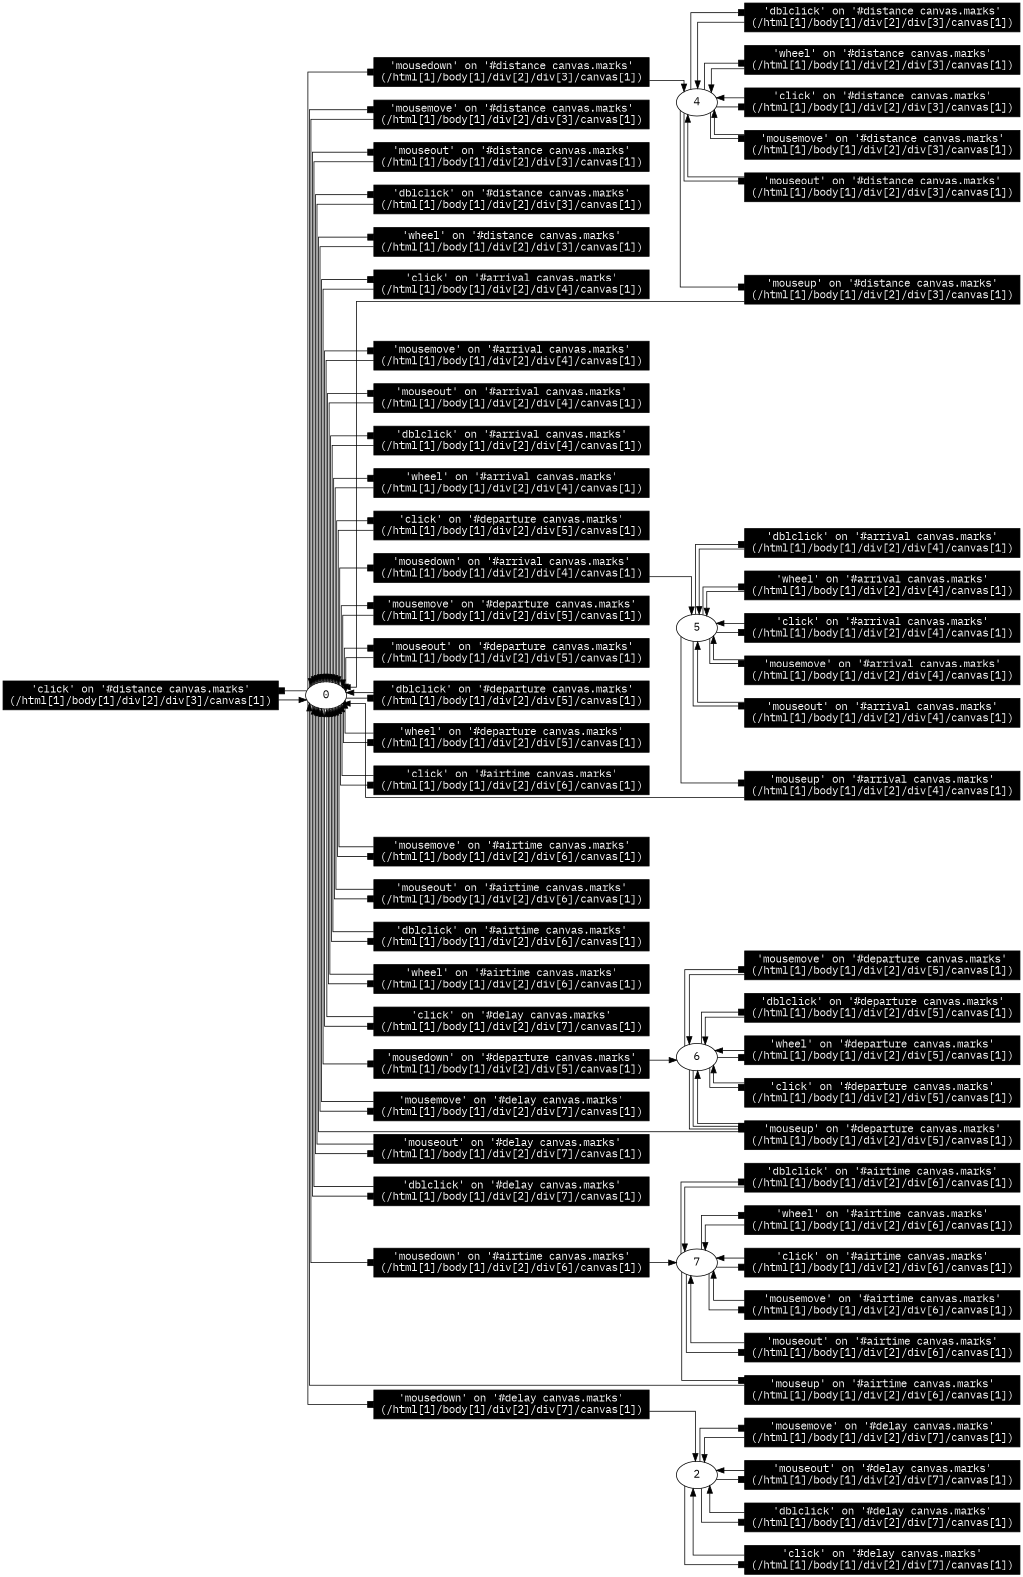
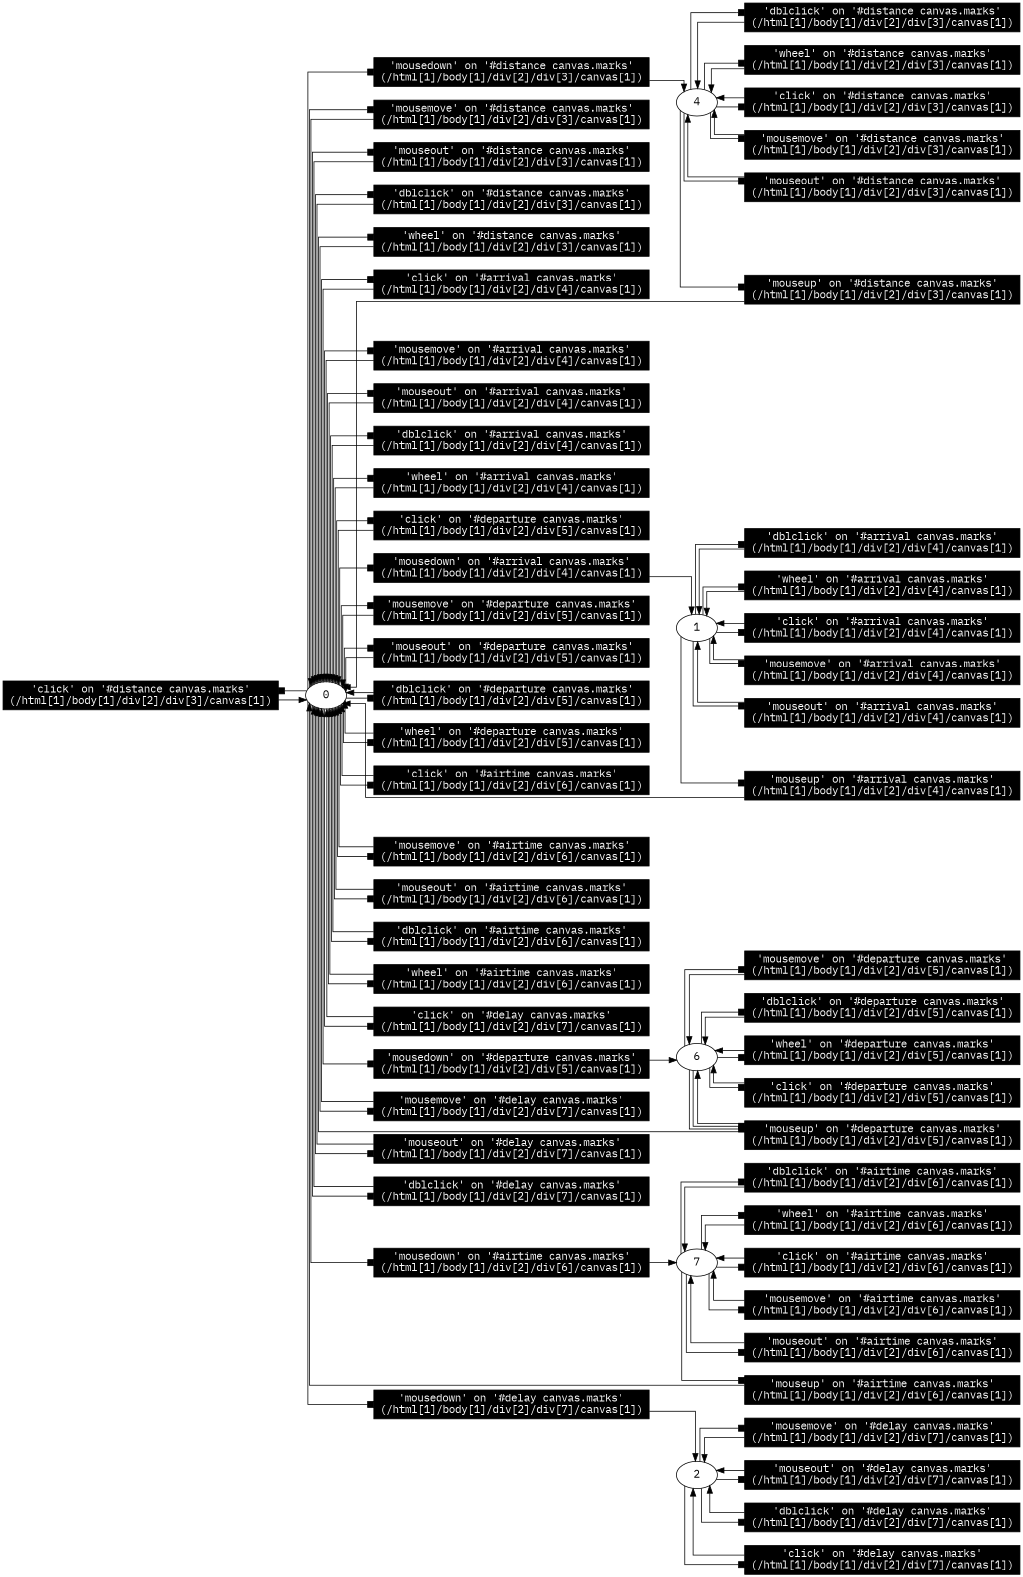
node "5": label "5" -> "1"
